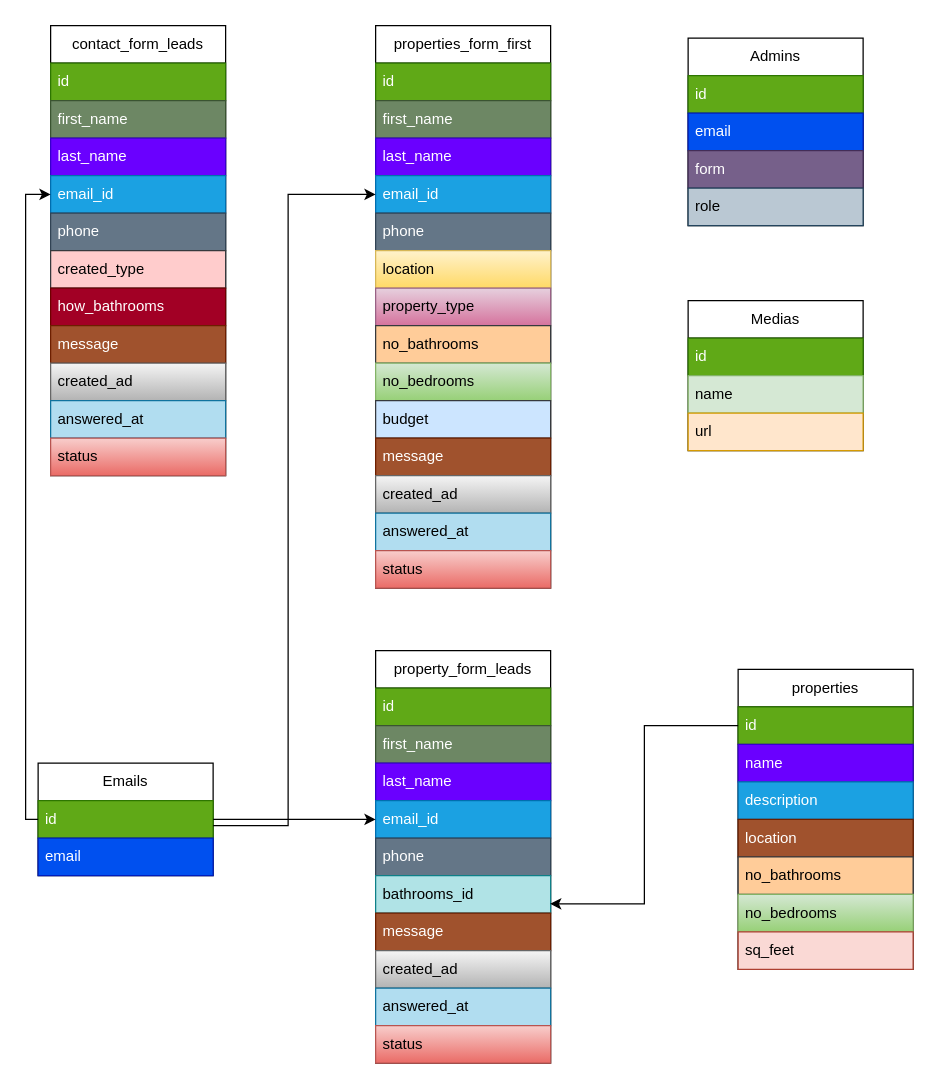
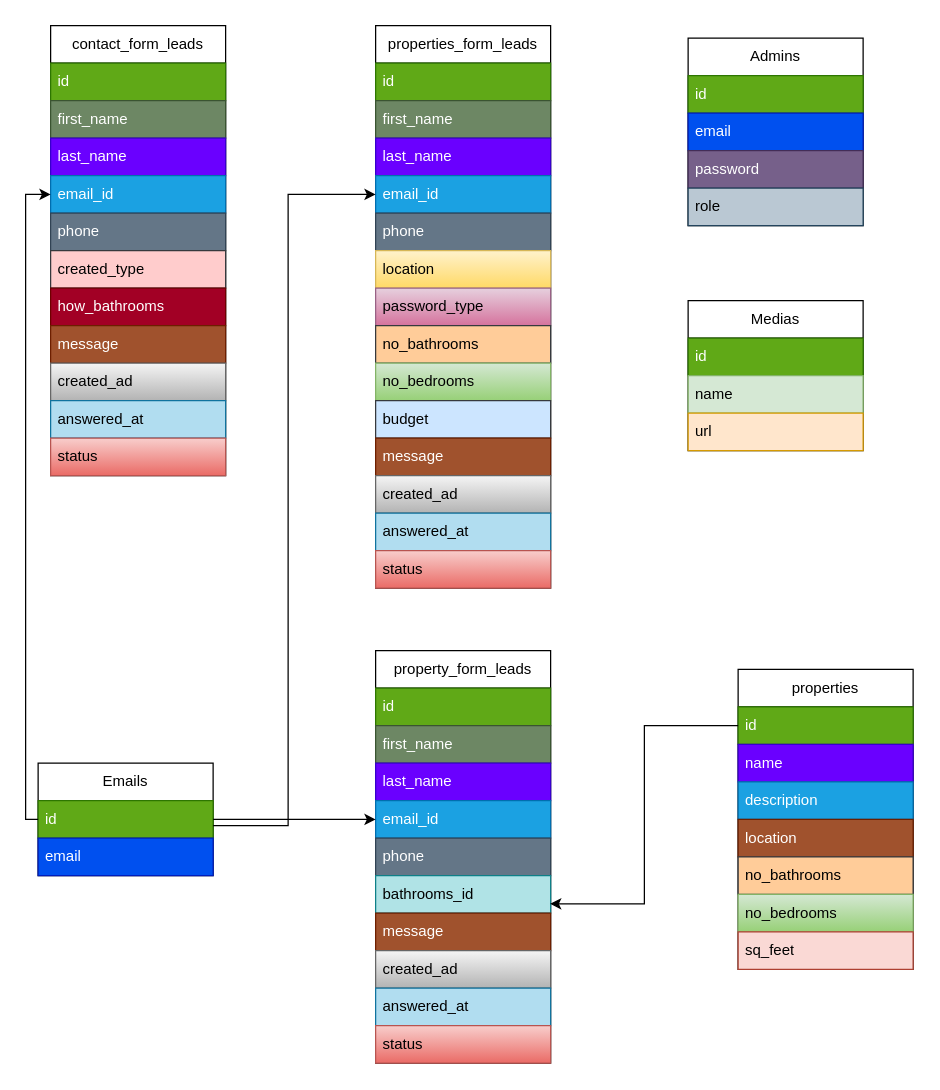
node "properties_form_first": label "properties_form_first" -> "properties_form_leads"
node "form": label "form" -> "password"
node "property_type": label "property_type" -> "password_type"
